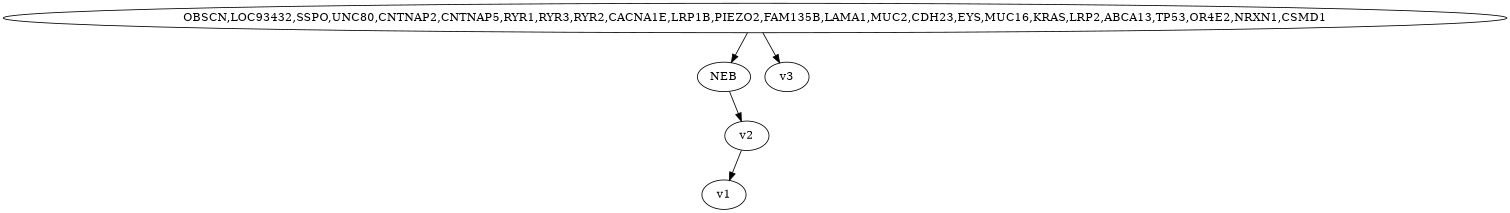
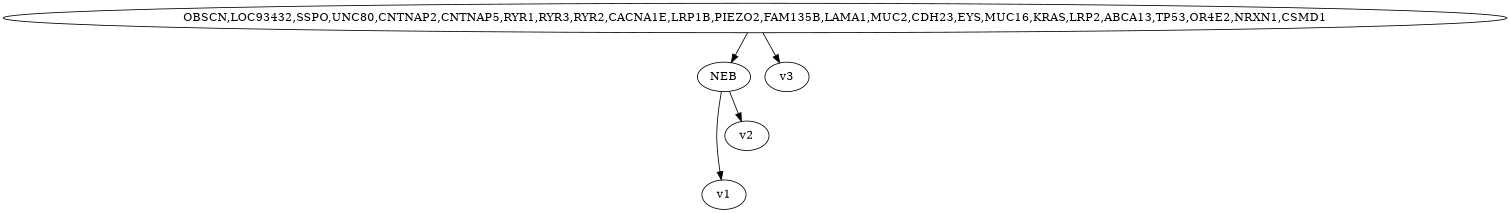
edge "v2" -> "v1": now "NEB" -> "v1"
